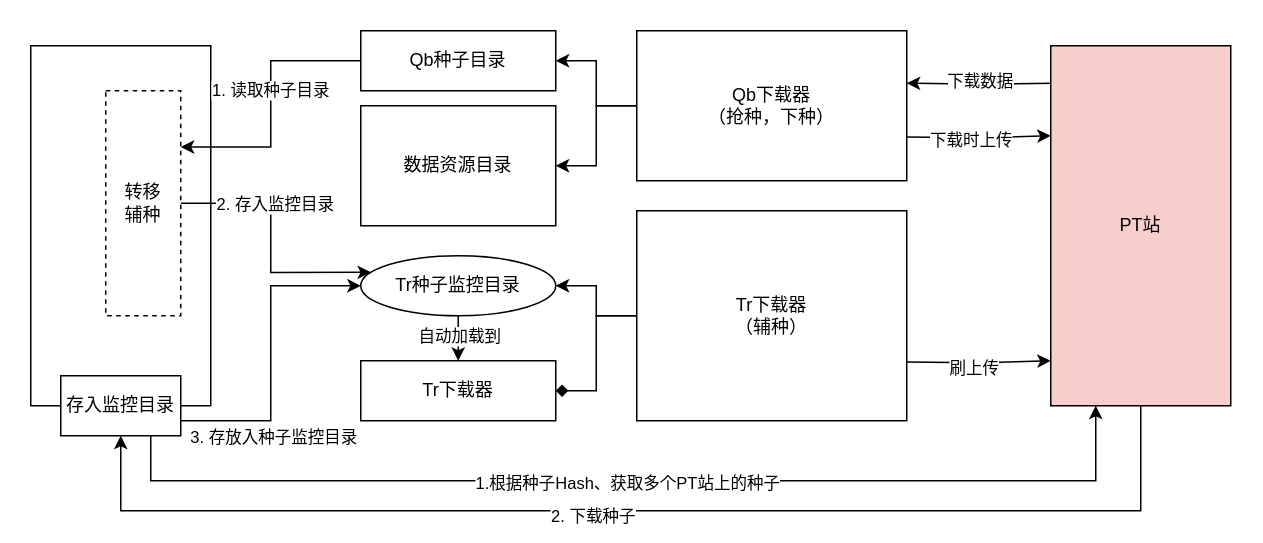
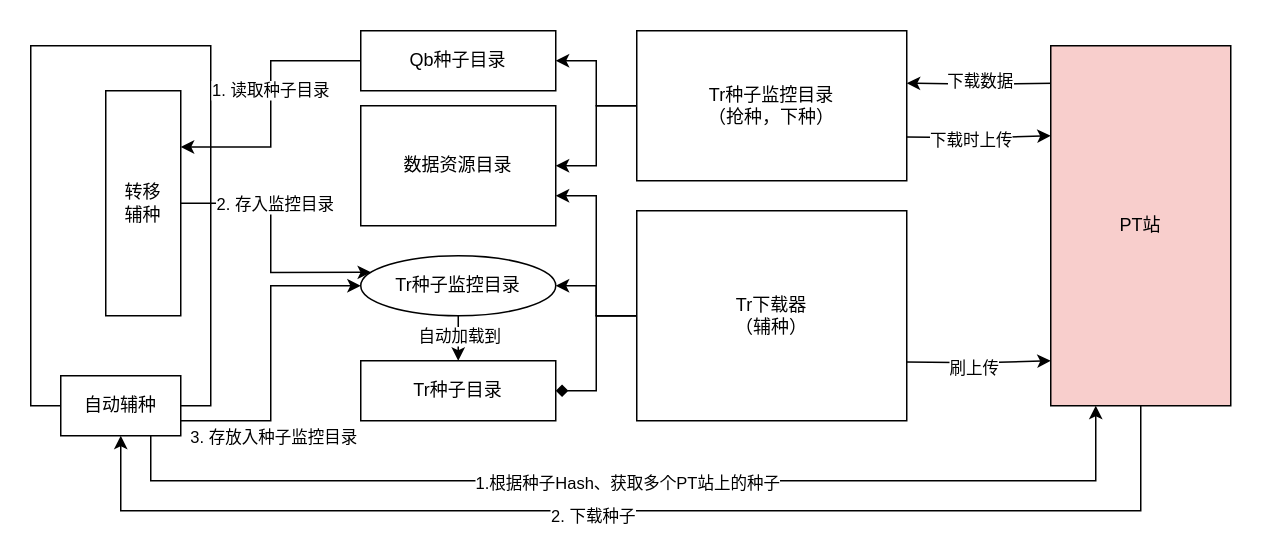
node "Qb下载器 （抢种，下种）": label "Qb下载器 （抢种，下种）" -> "Tr种子监控目录 （抢种，下种）"
node "转移 辅种": style dashed -> solid
edge "Tr下载器 （辅种）" -> "数据资源目录": added
node "Tr下载器": label "Tr下载器" -> "Tr种子目录"
node "存入监控目录": label "存入监控目录" -> "自动辅种"
